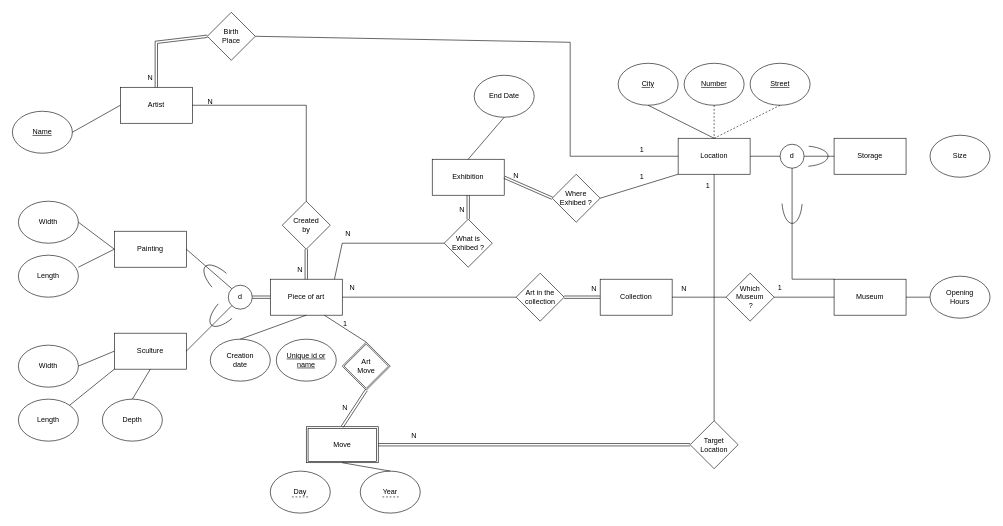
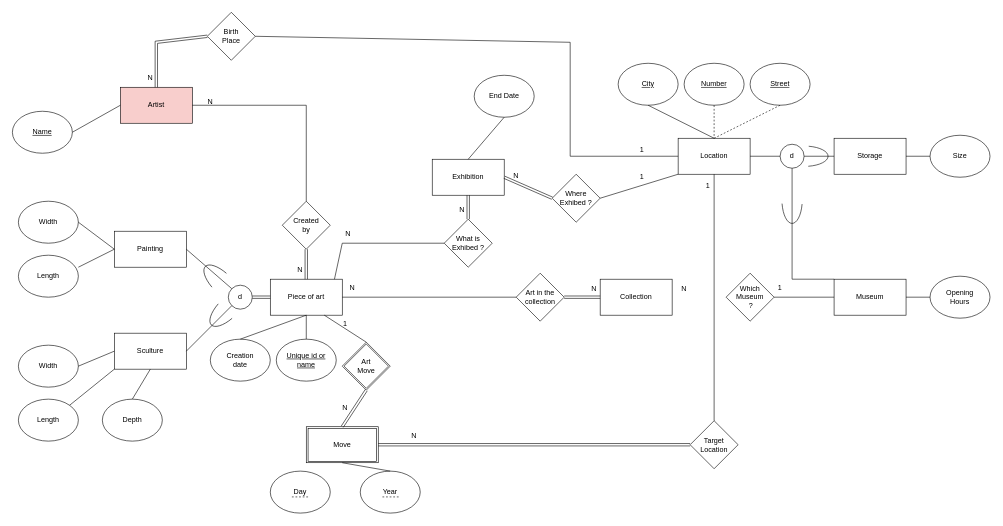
node "Artist": fillcolor #ffffff -> #f8cecc
edge "Storage" -- "Size": added
edge "Collection" -- "Which Museum ?": removed
edge "Piece of art" -- "Unique id or name": added
